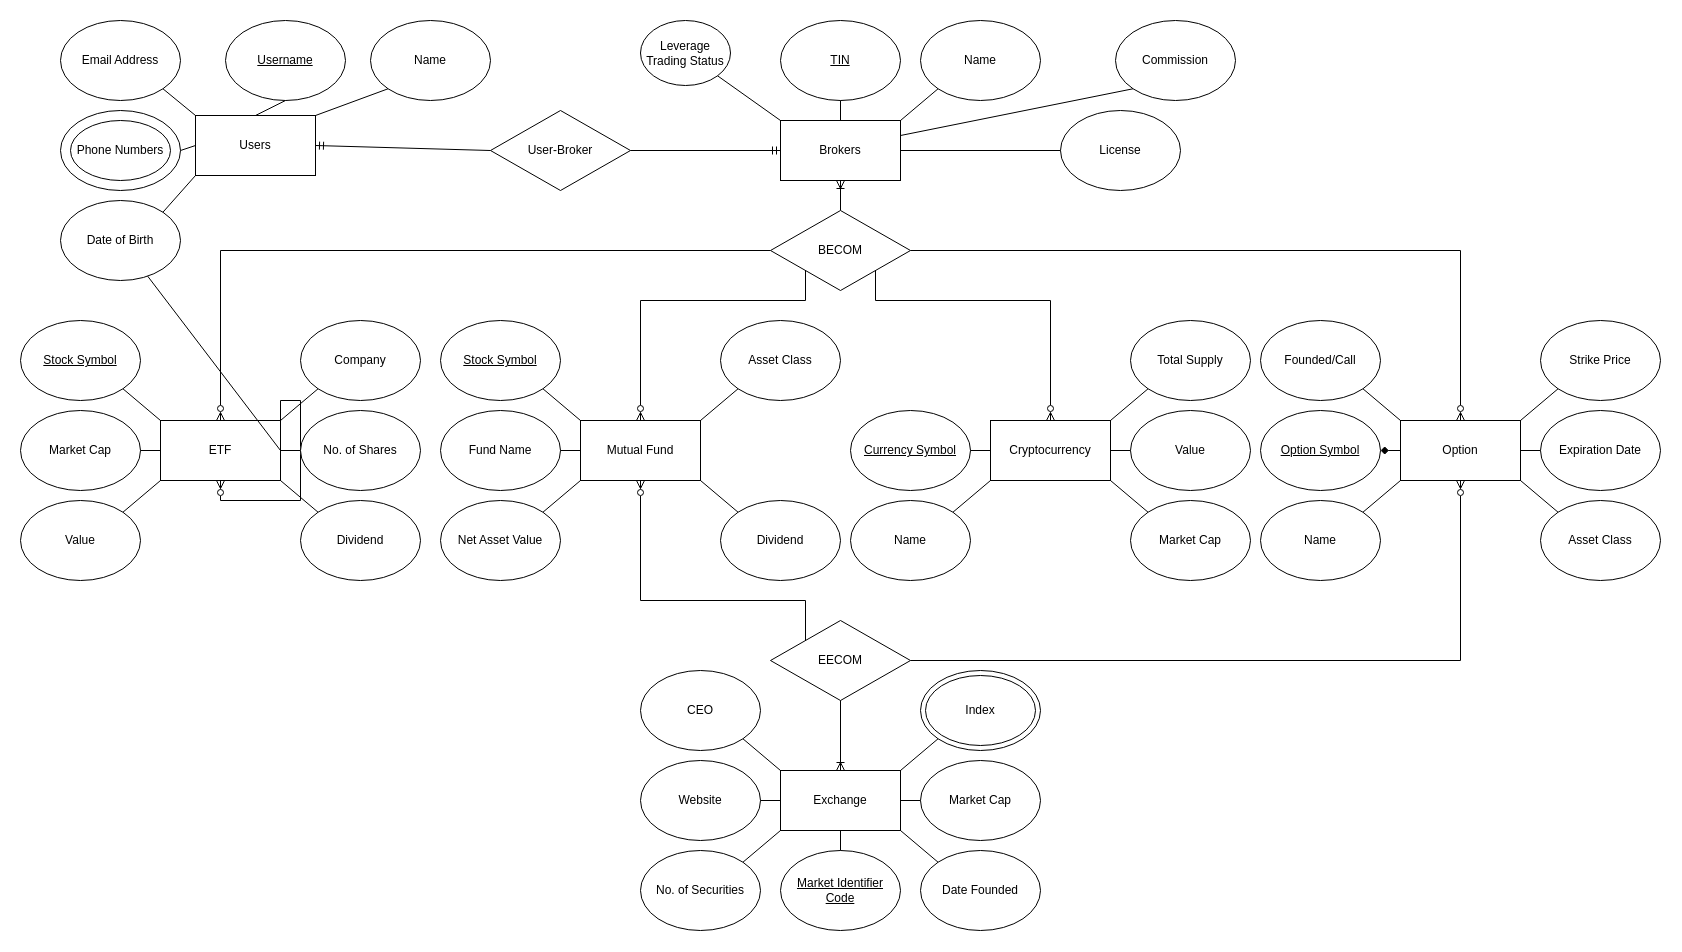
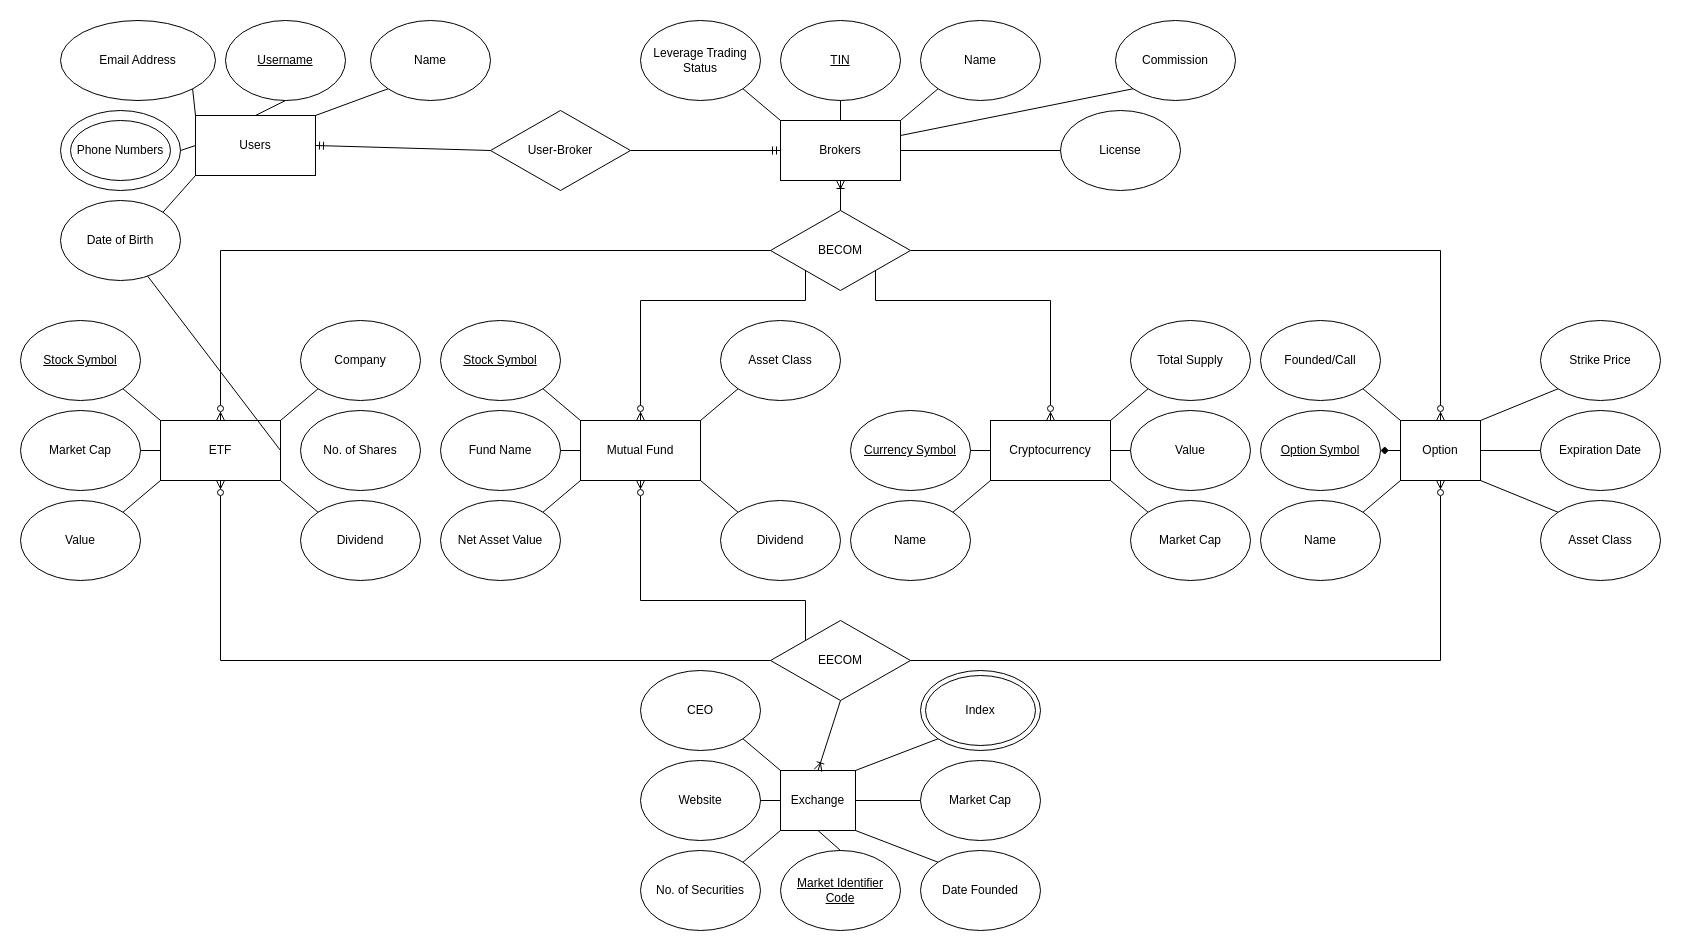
node "Leverage Trading Status": size 90x65 -> 120x80
node "Email Address": size 120x80 -> 155x80
node "Option": size 120x60 -> 80x60
edge "No. of Shares" -> "ETF": now "EECOM" -> "ETF"
node "Exchange": size 120x60 -> 75x60
